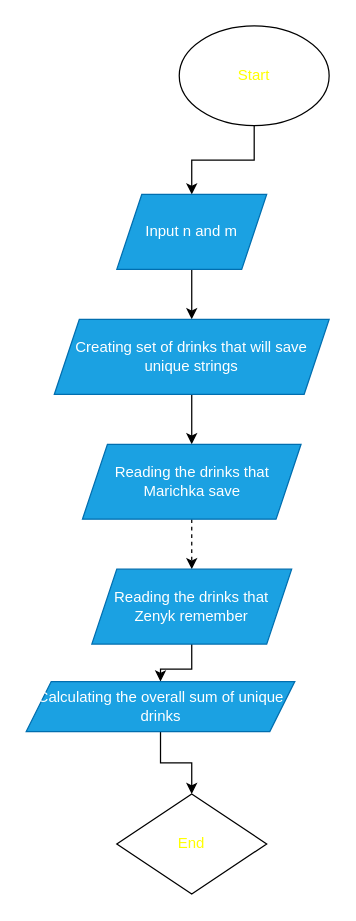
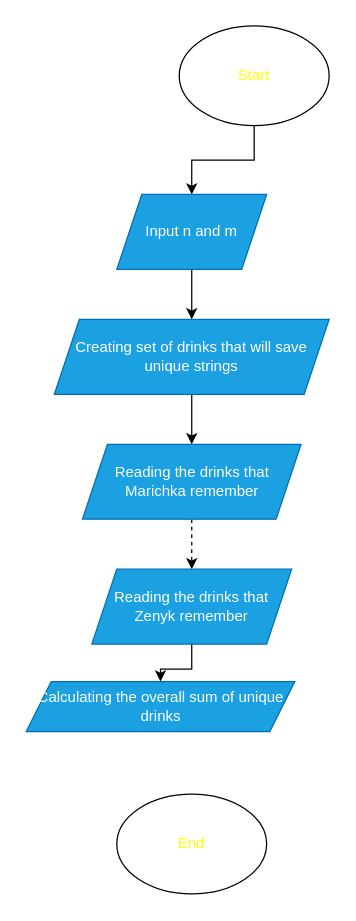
node "Reading the drinks that Marichka save": label "Reading the drinks that Marichka save" -> "Reading the drinks that Marichka remember"
edge "Calculating the overall sum of unique drinks" -> "End": removed
node "End": shape diamond -> ellipse
